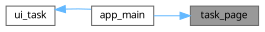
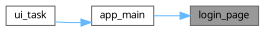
edge "app_main" -> "ui_task": reversed
node "task_page": label "task_page" -> "login_page"
